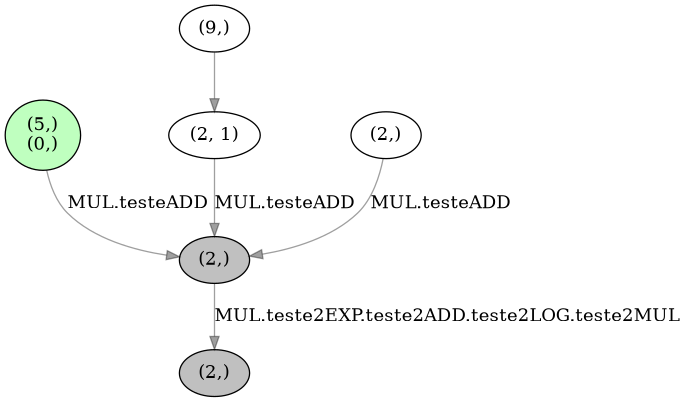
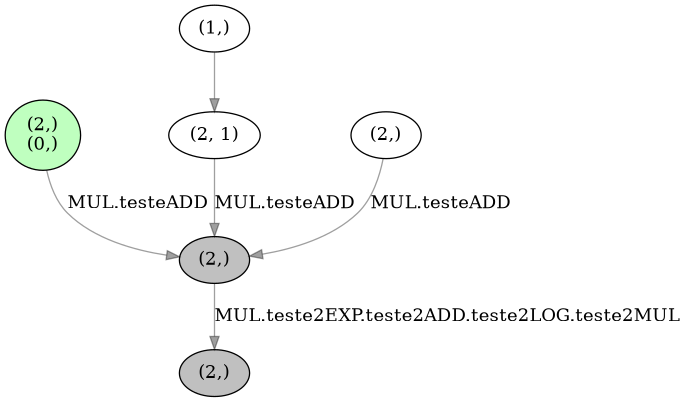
node "(9,)": label "(9,)" -> "(1,)"
node "(5,) (0,)": label "(5,) (0,)" -> "(2,) (0,)"
